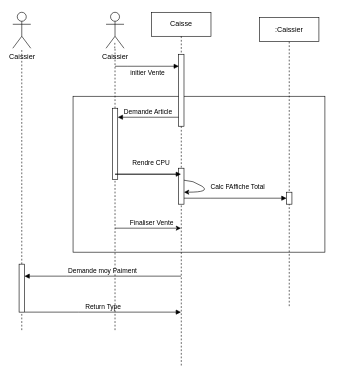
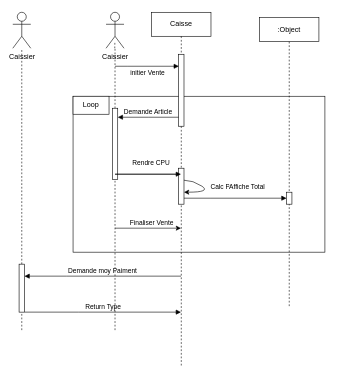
node ":Caissier": label ":Caissier" -> ":Object"
node "Loop": added
